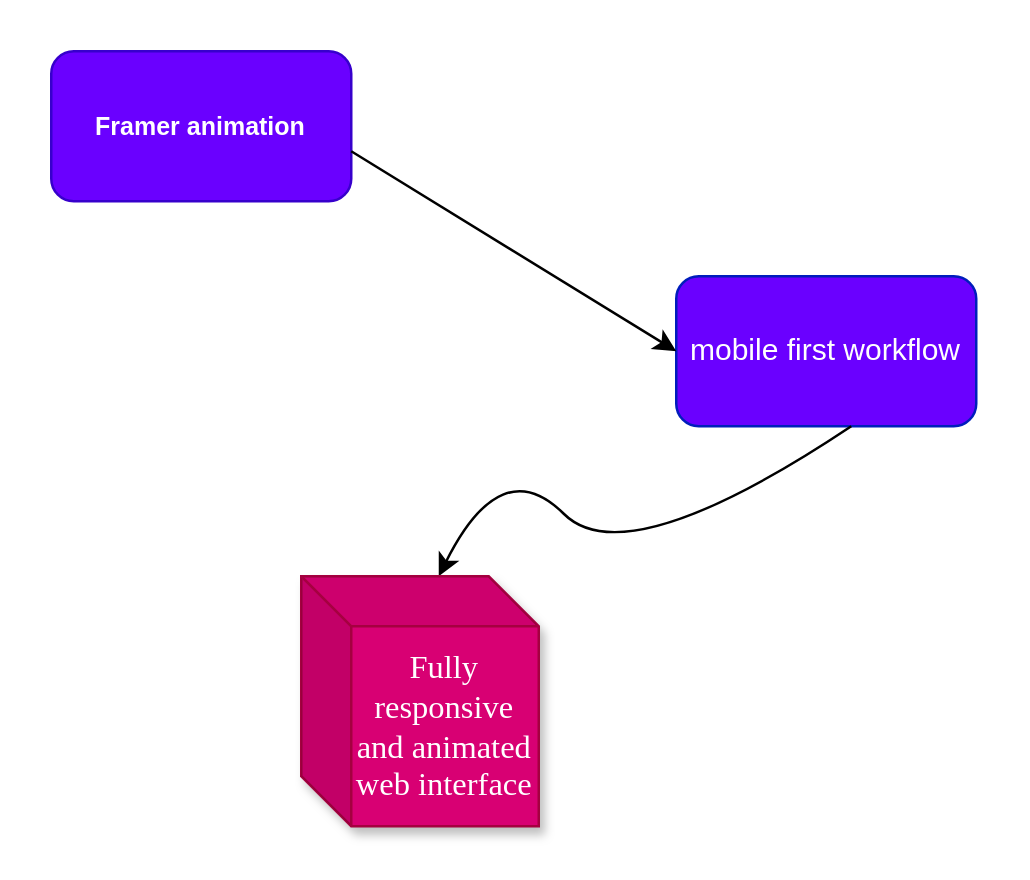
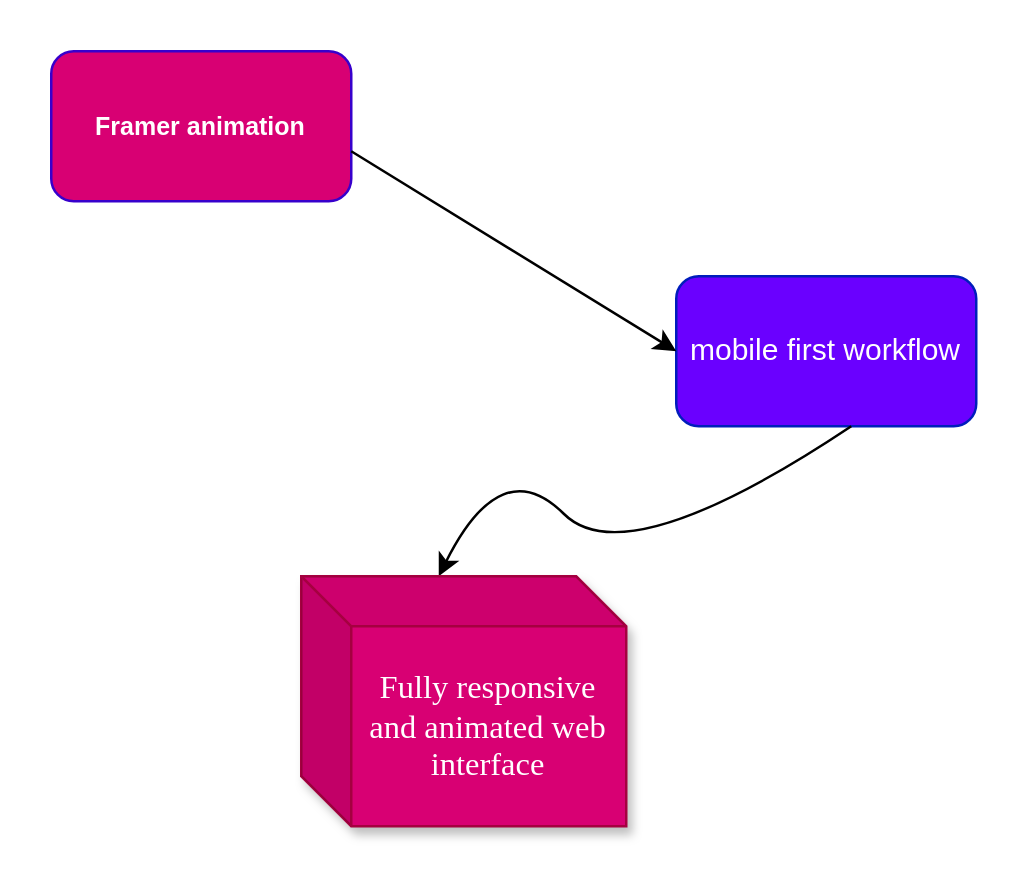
node "Framer animation": fillcolor #6a00ff -> #d80073
node "Fully responsive and animated web interface": size 238x250 -> 325x250
